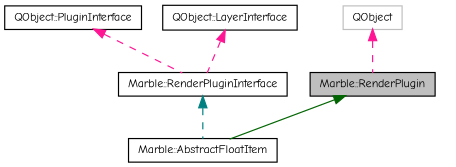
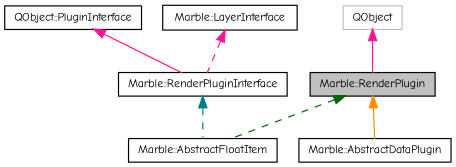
node "QObject::LayerInterface": label "QObject::LayerInterface" -> "Marble::LayerInterface"
edge "Marble::RenderPluginInterface" -> "QObject::PluginInterface": style dashed -> solid
edge "Marble::RenderPlugin" -> "QObject": style dashed -> solid
edge "Marble::AbstractFloatItem" -> "Marble::RenderPlugin": style solid -> dashed
node "Marble::AbstractDataPlugin": added
